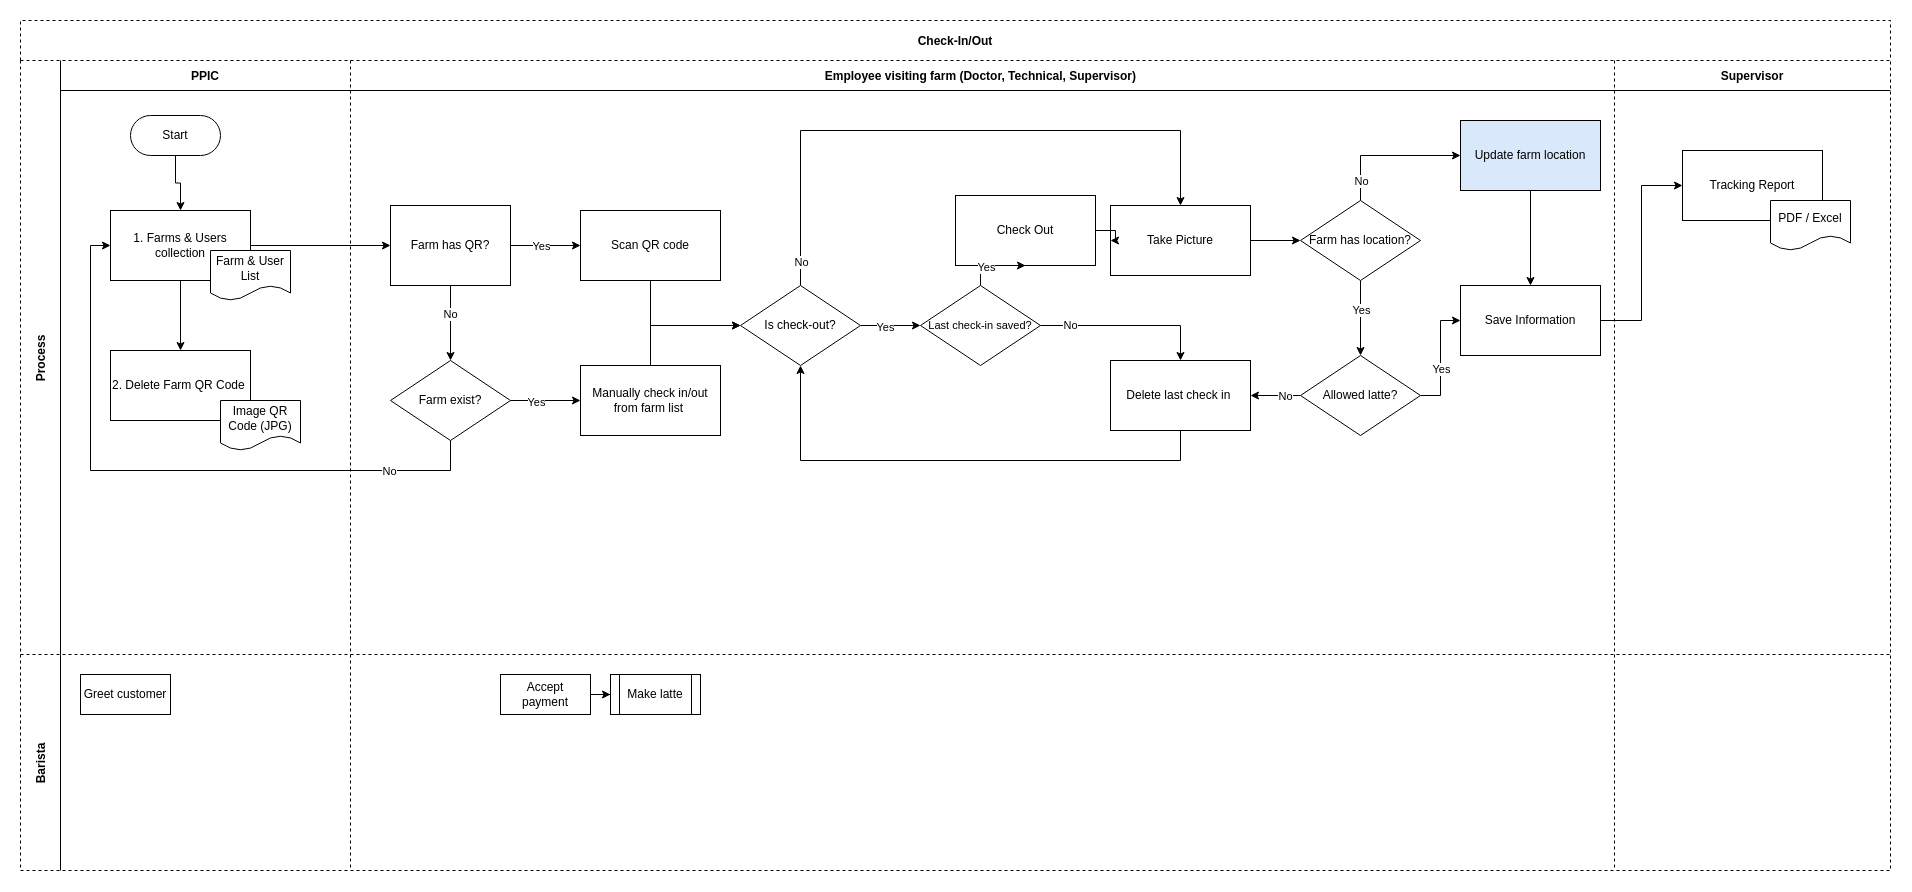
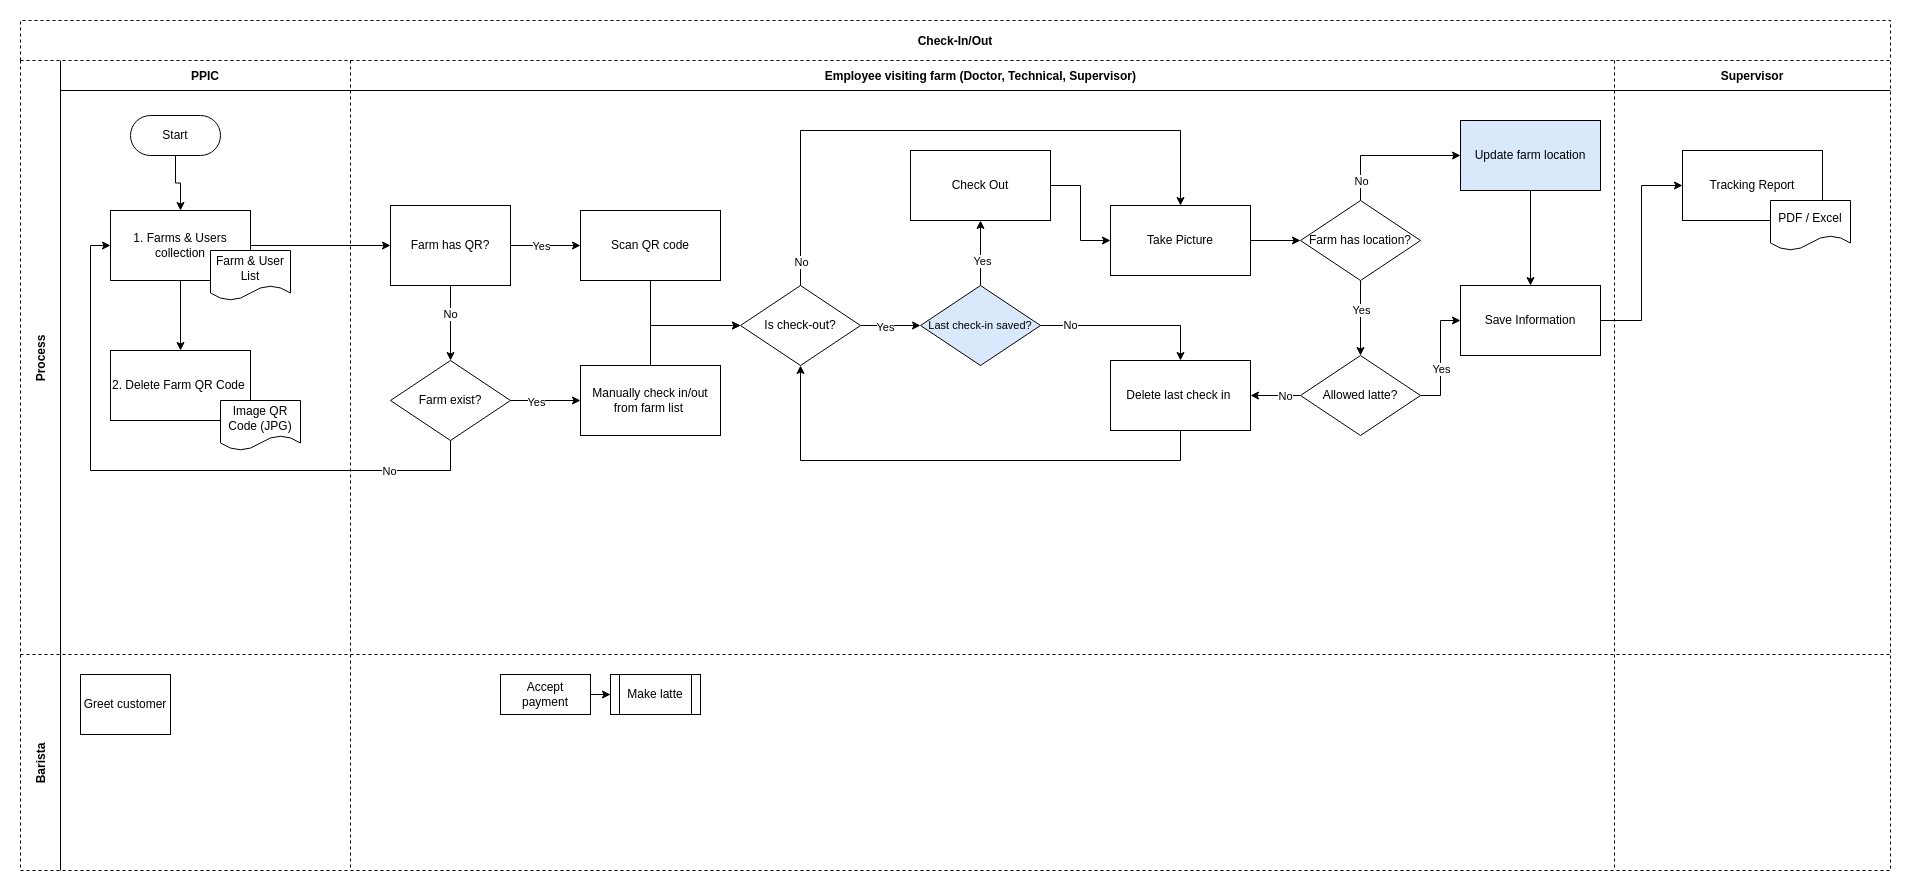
node "Check Out": moved (1026, 231) -> (981, 186)
node "Last check-in saved?": fillcolor #ffffff -> #dae8fc
node "Greet customer": size 90x40 -> 90x60
